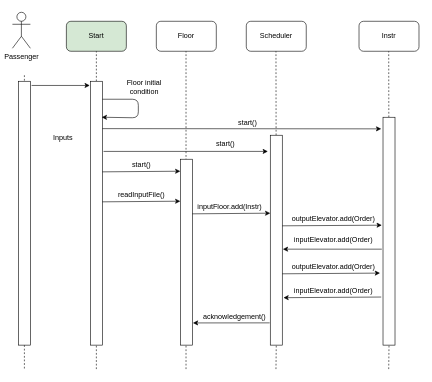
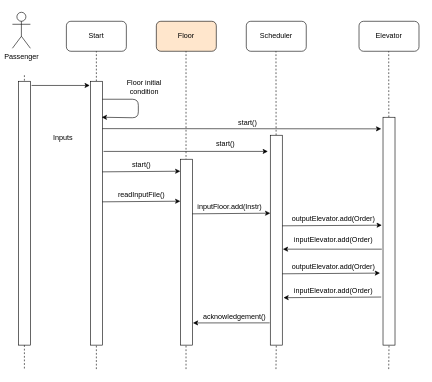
node "Start": fillcolor #d5e8d4 -> #ffffff
node "Floor": fillcolor #ffffff -> #ffe6cc
node "Instr": label "Instr" -> "Elevator"
